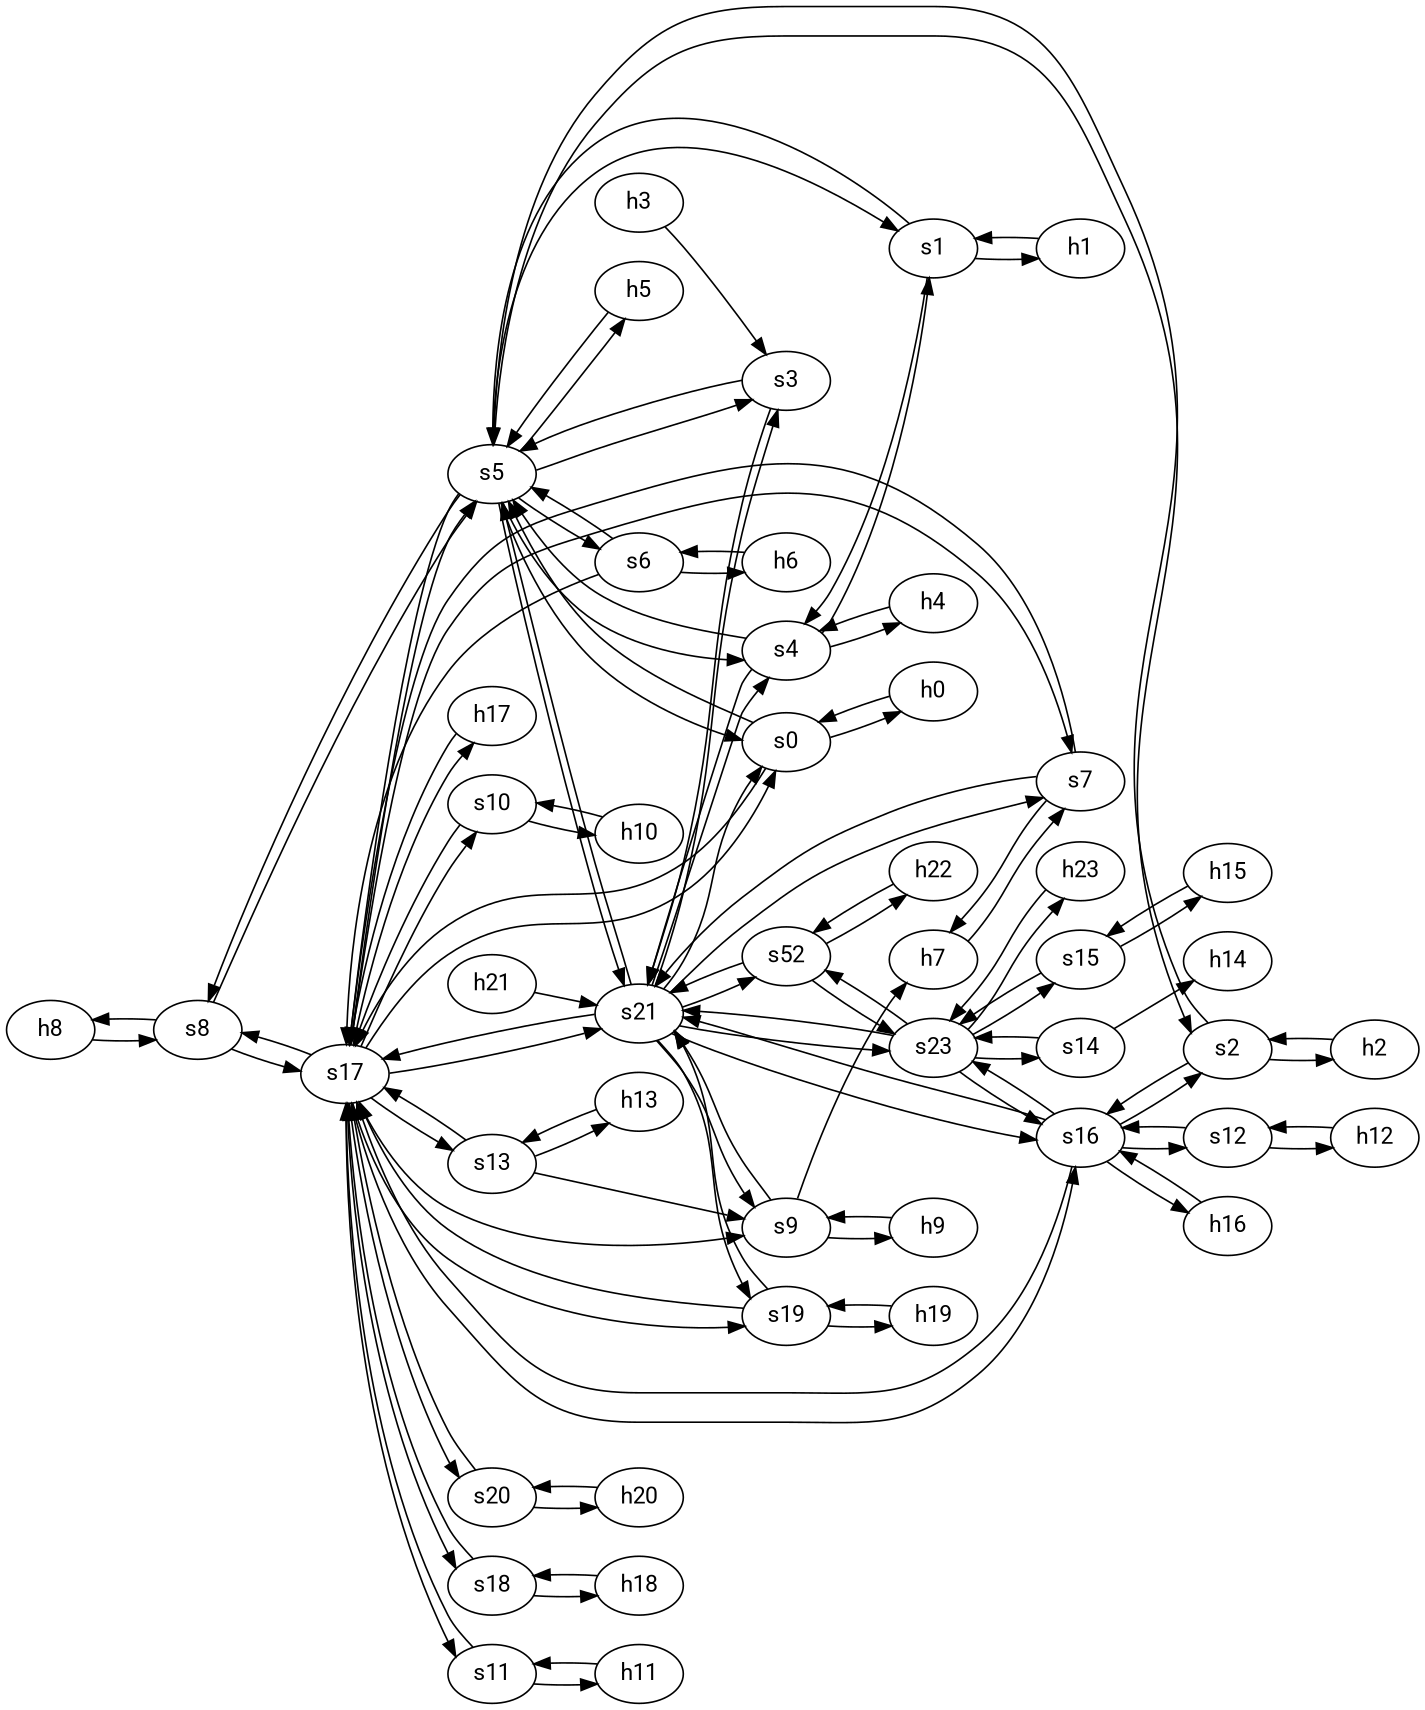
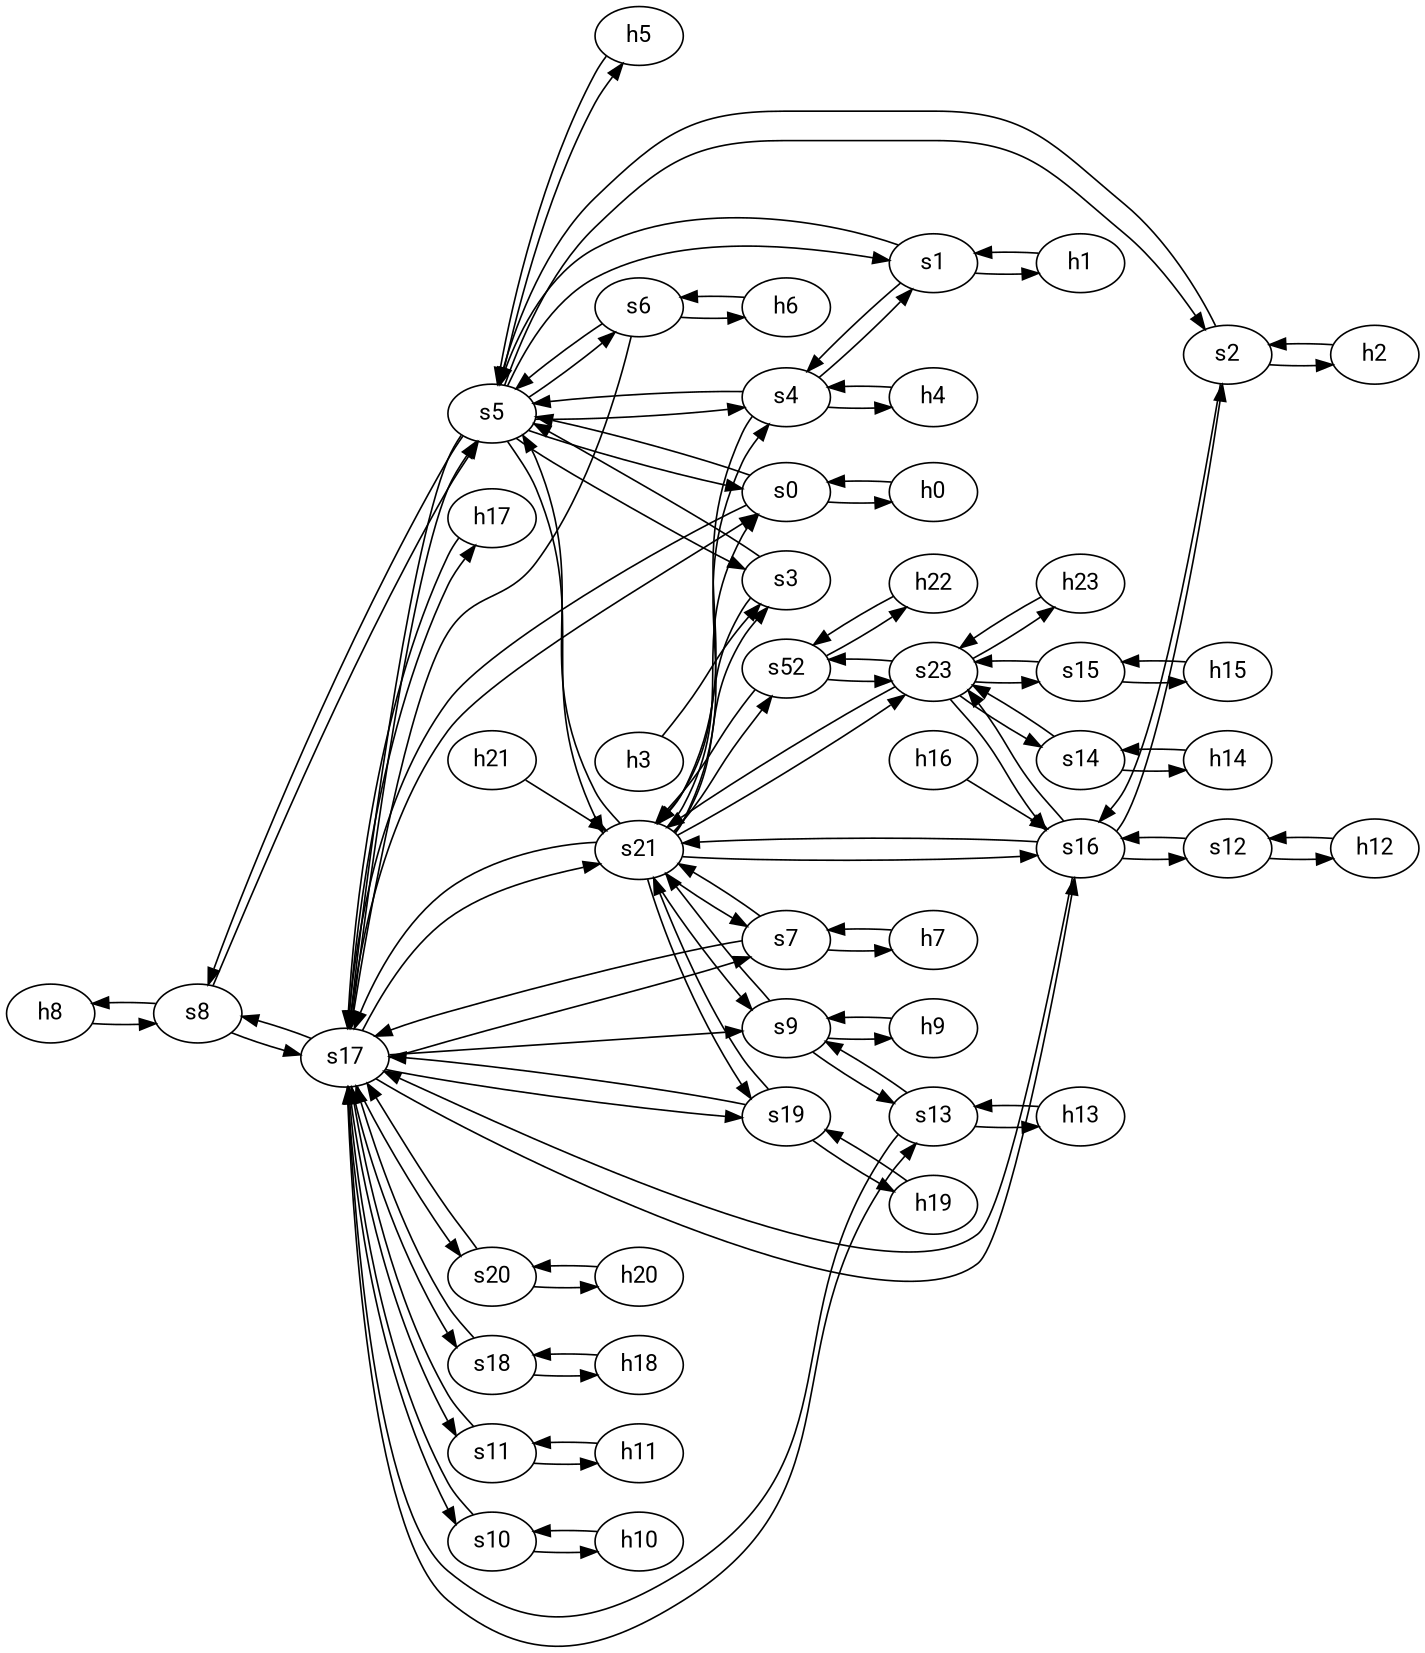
edge "h14" -> "s14": added
edge "s9" -> "h7": now "s9" -> "s13"
edge "s16" -> "h16": removed
